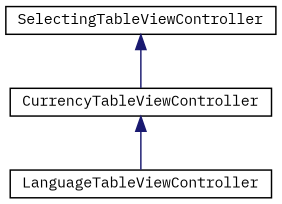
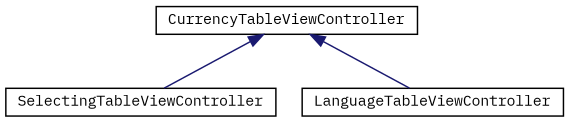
edge "CurrencyTableViewController" -> "SelectingTableViewController": reversed
